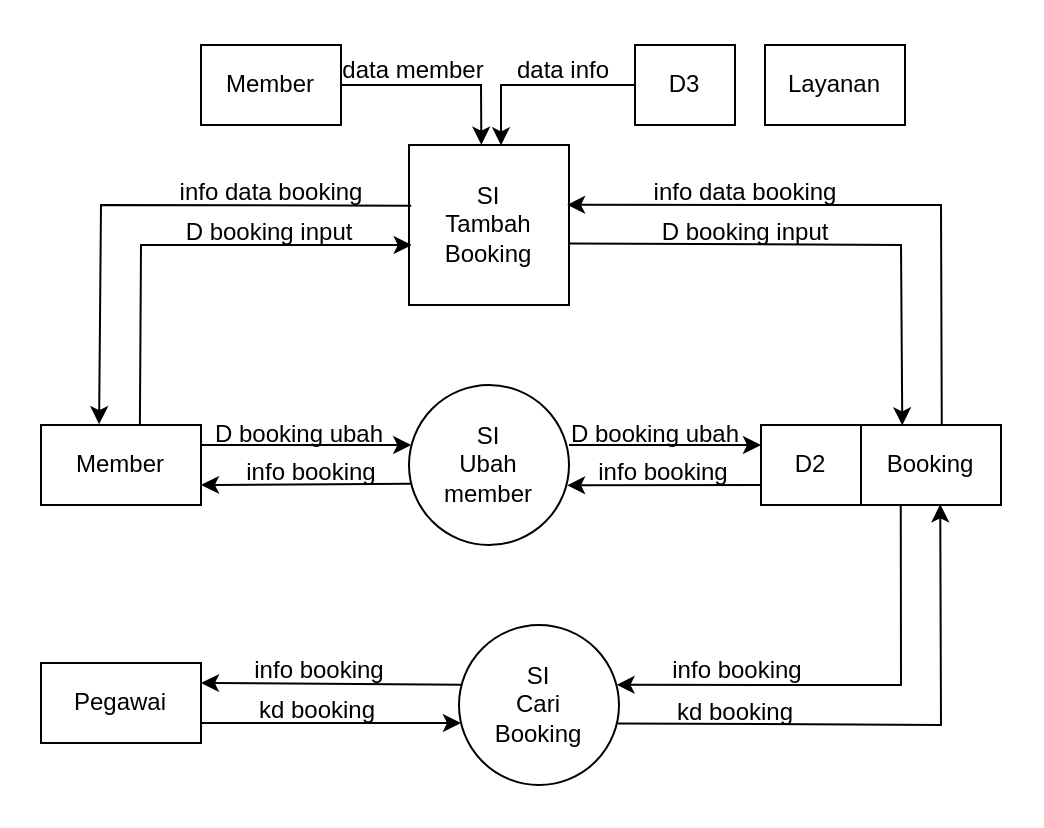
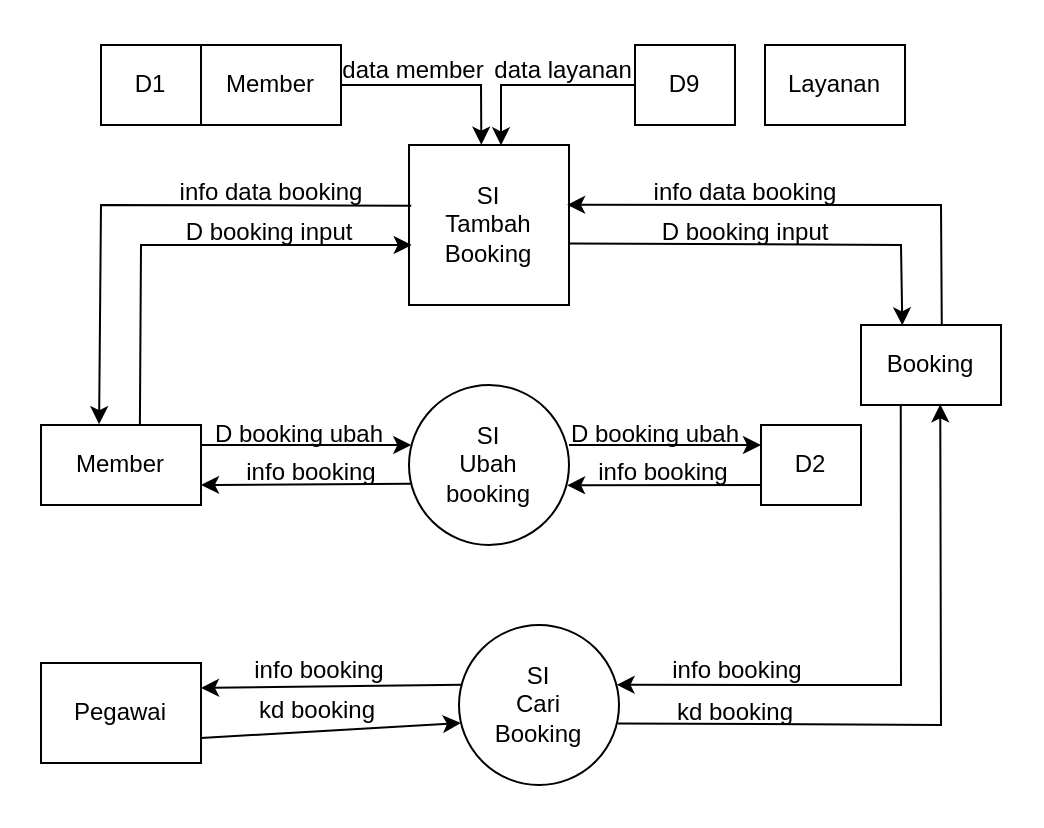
node "data info": label "data info" -> "data layanan"
node "D1": added
node "D3": label "D3" -> "D9"
node "SI Ubah member": label "SI Ubah member" -> "SI Ubah booking"
node "Booking": moved (931, 465) -> (931, 365)
node "Pegawai": size 160x80 -> 160x100
